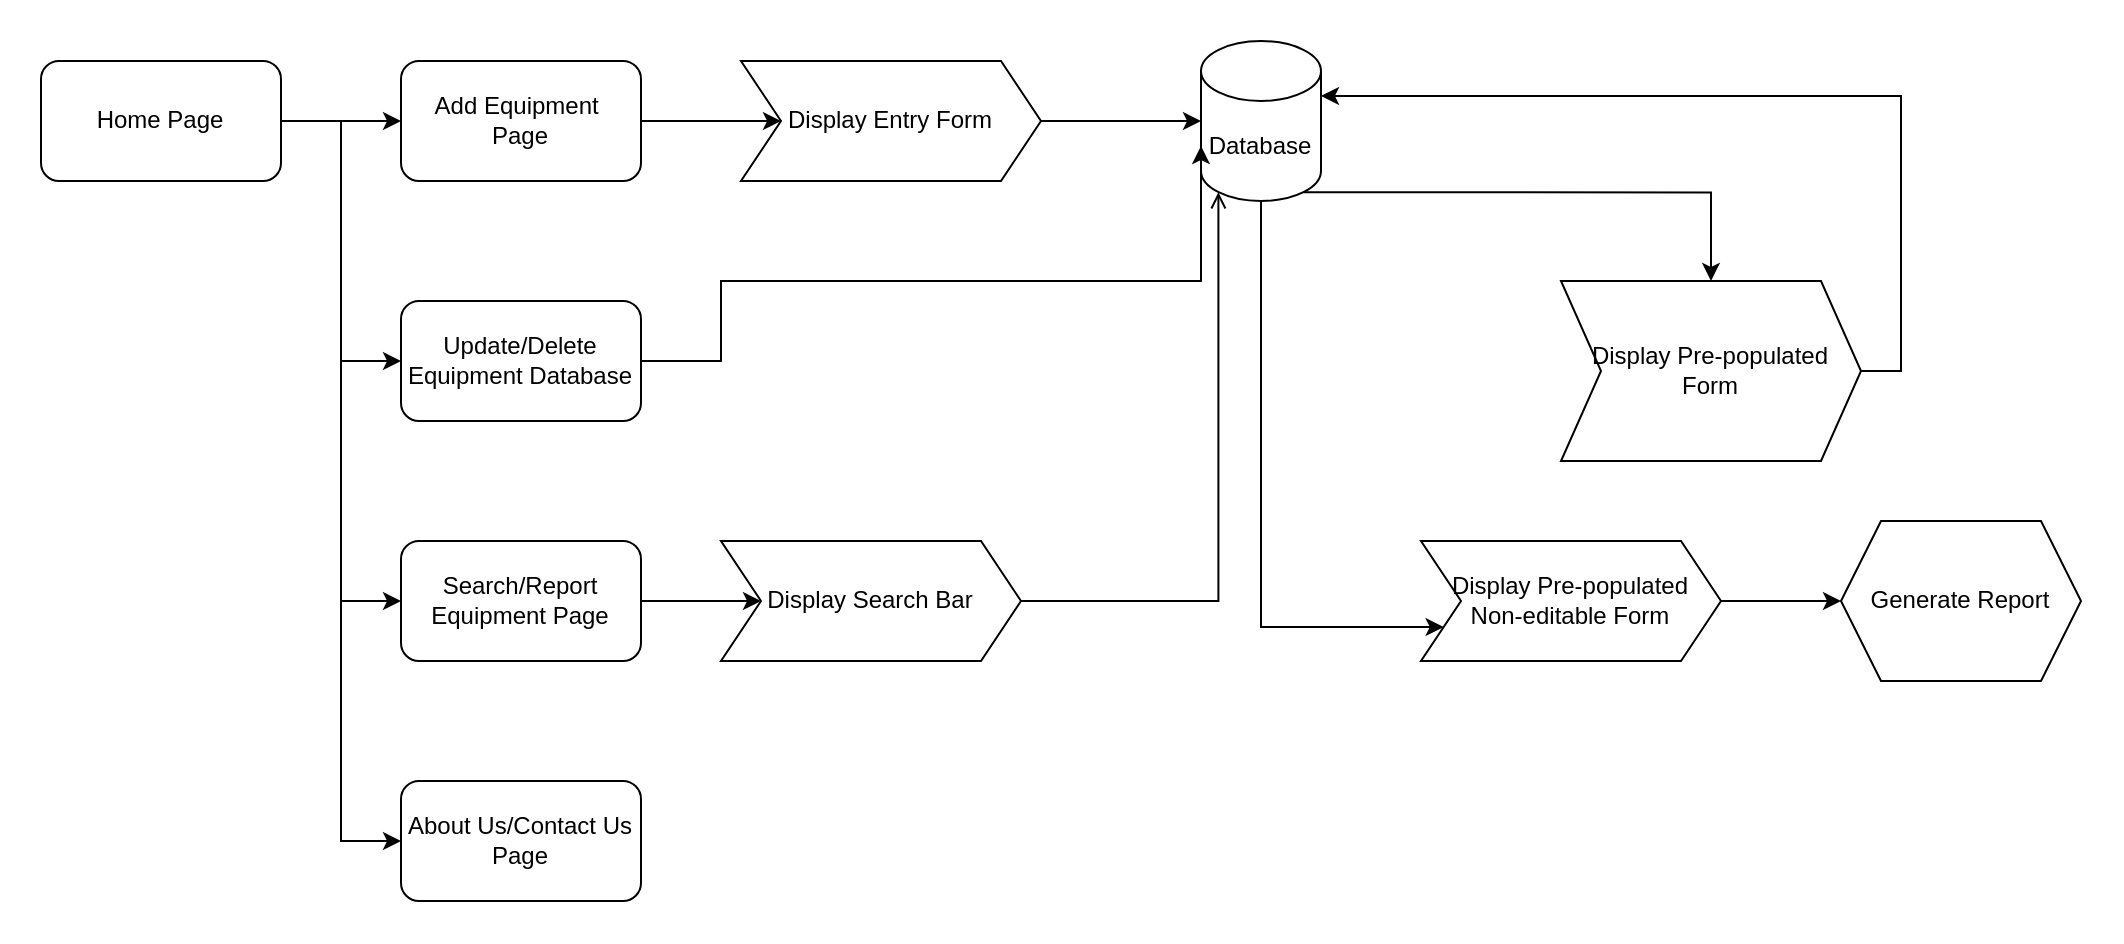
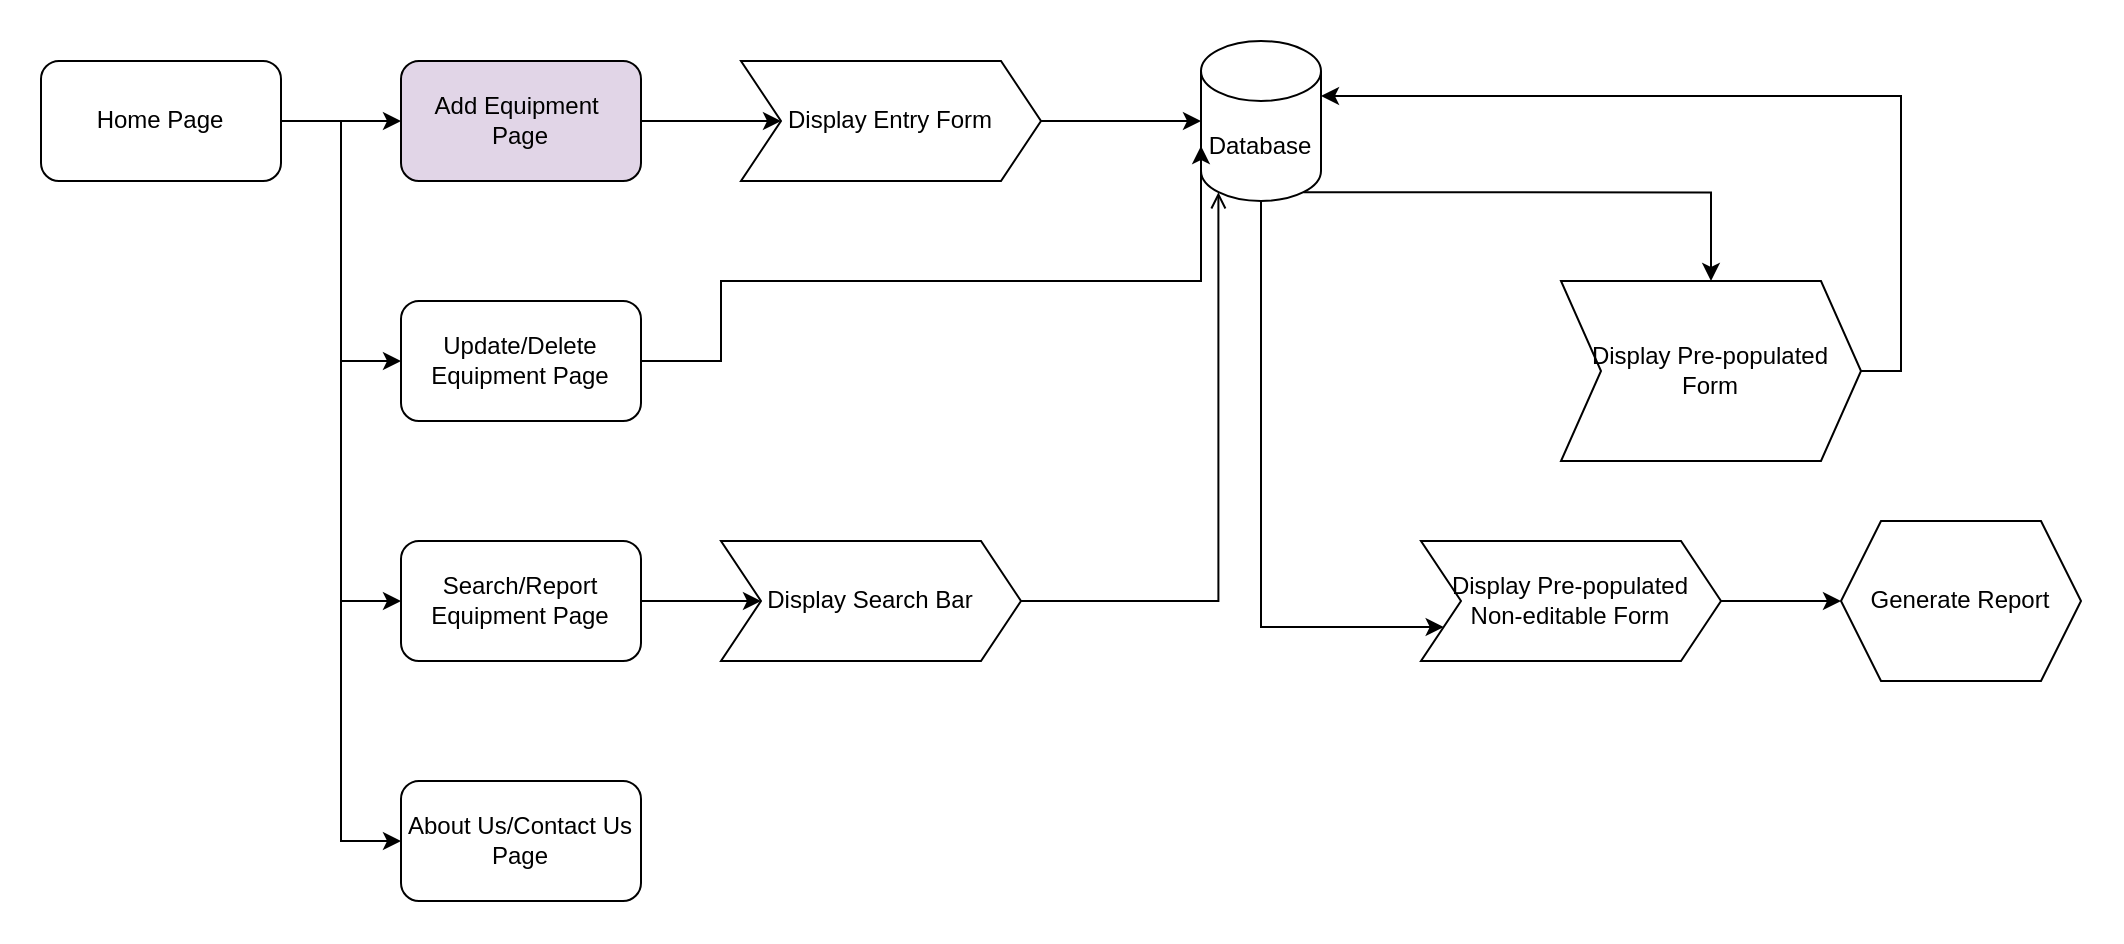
node "Add Equipment Page": fillcolor #ffffff -> #e1d5e7
node "Update/Delete Equipment Database": label "Update/Delete Equipment Database" -> "Update/Delete Equipment Page"
